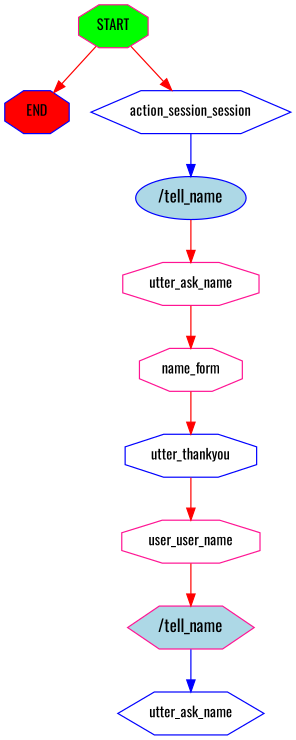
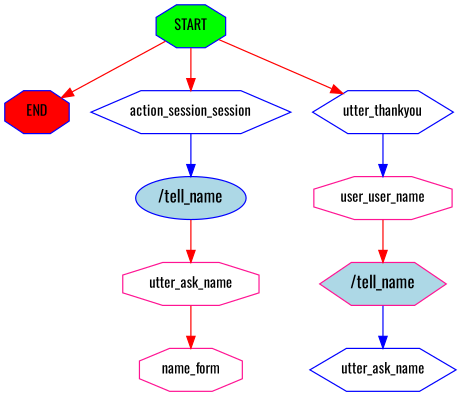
node "START": color deeppink -> blue
edge "name_form" -> "utter_thankyou": now "START" -> "utter_thankyou"
node "utter_thankyou": shape octagon -> hexagon
edge "utter_thankyou" -> "user_user_name": color red -> blue
